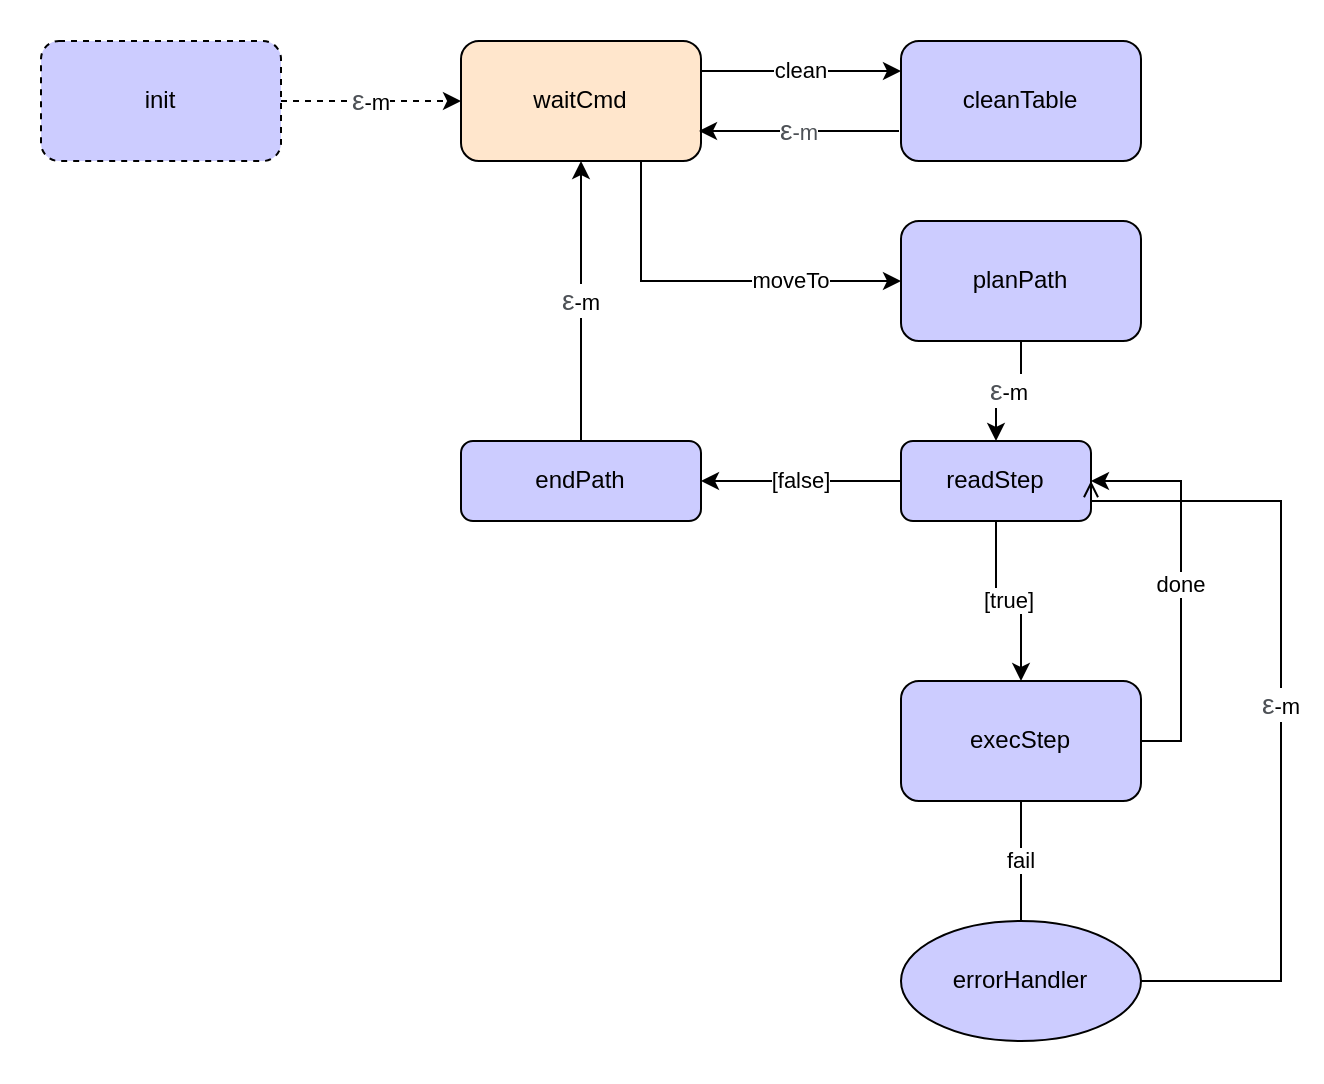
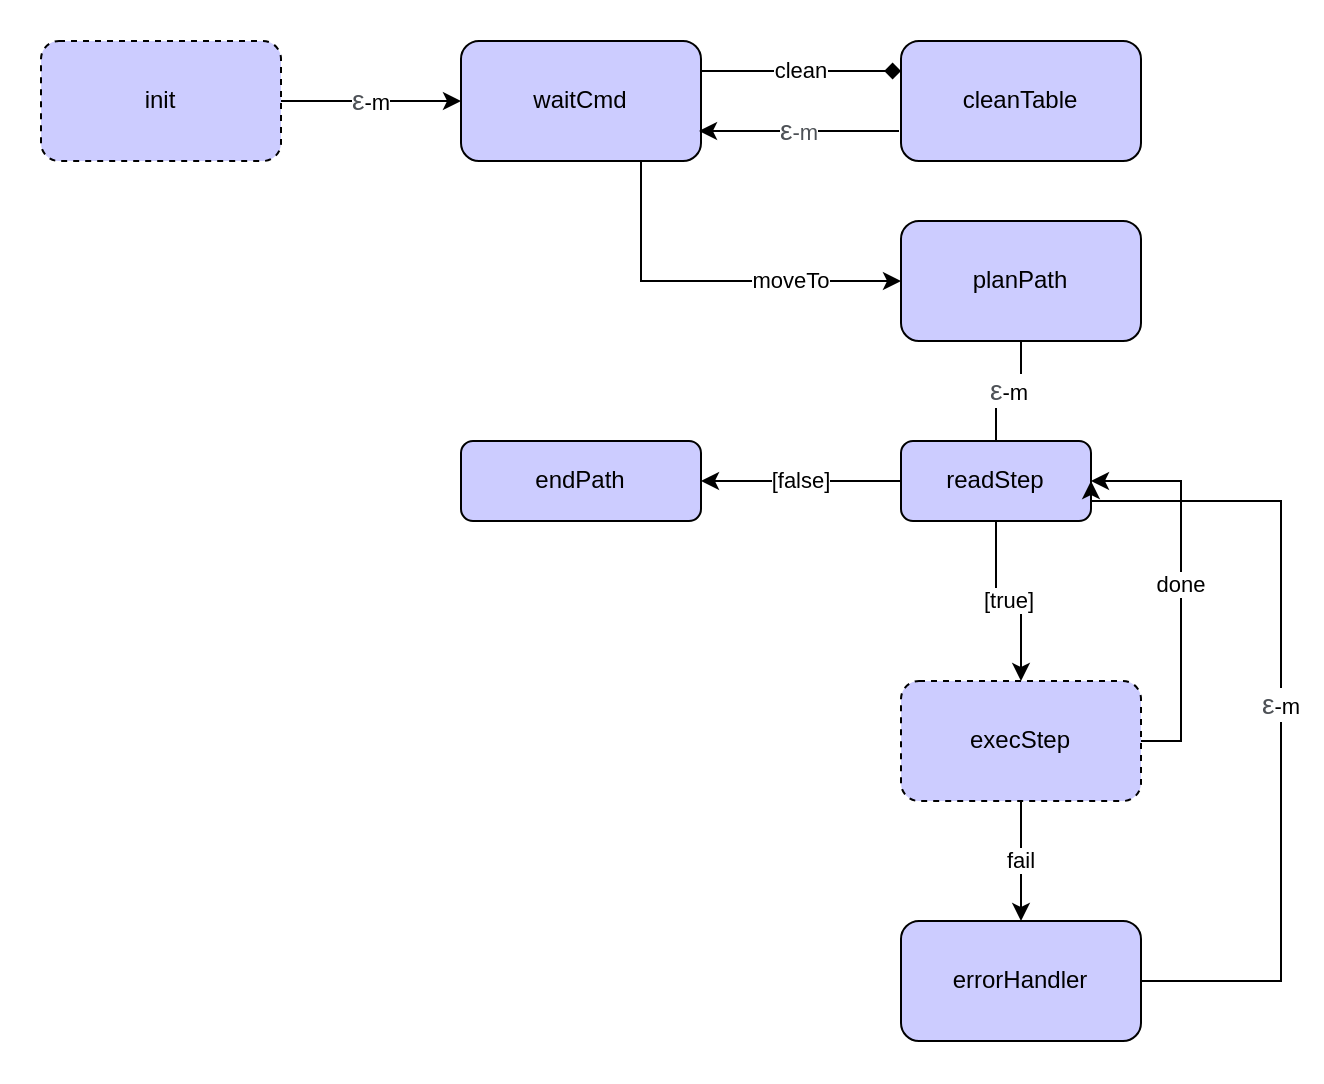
edge "waitCmd" -> "cleanTable": arrowhead classic -> diamond
edge "init" -> "waitCmd": style dashed -> solid
node "waitCmd": fillcolor #ffe6cc -> #ccccff
edge "endPath" -> "waitCmd": removed, label "ε-m"
edge "planPath" -> "readStep": arrowhead classic -> none
edge "errorHandler" -> "readStep": arrowhead open -> classic
node "execStep": style solid -> dashed
edge "execStep" -- "errorHandler": arrowhead none -> classic
node "errorHandler": shape ellipse -> rounded rectangle
